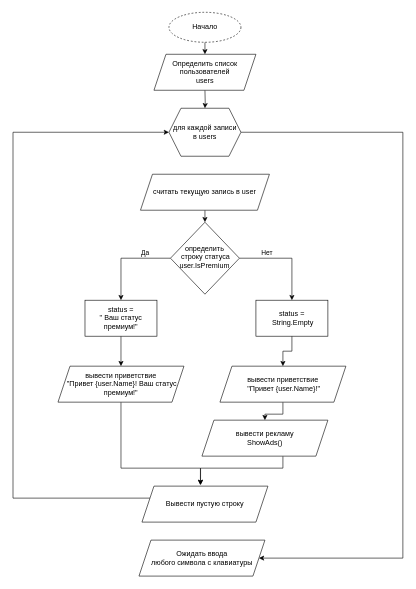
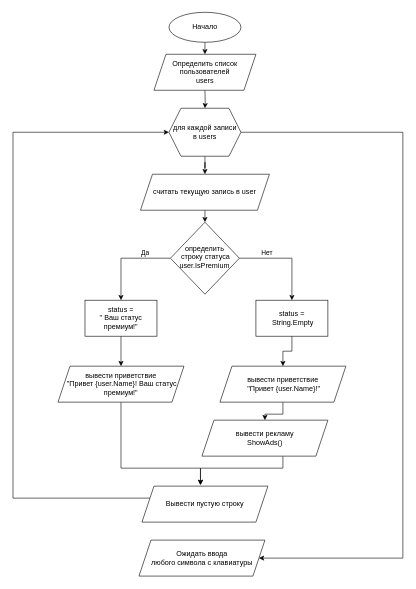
node "Начало": style dashed -> solid
edge "для каждой записи в users" -> "считать текущую запись в user": added
